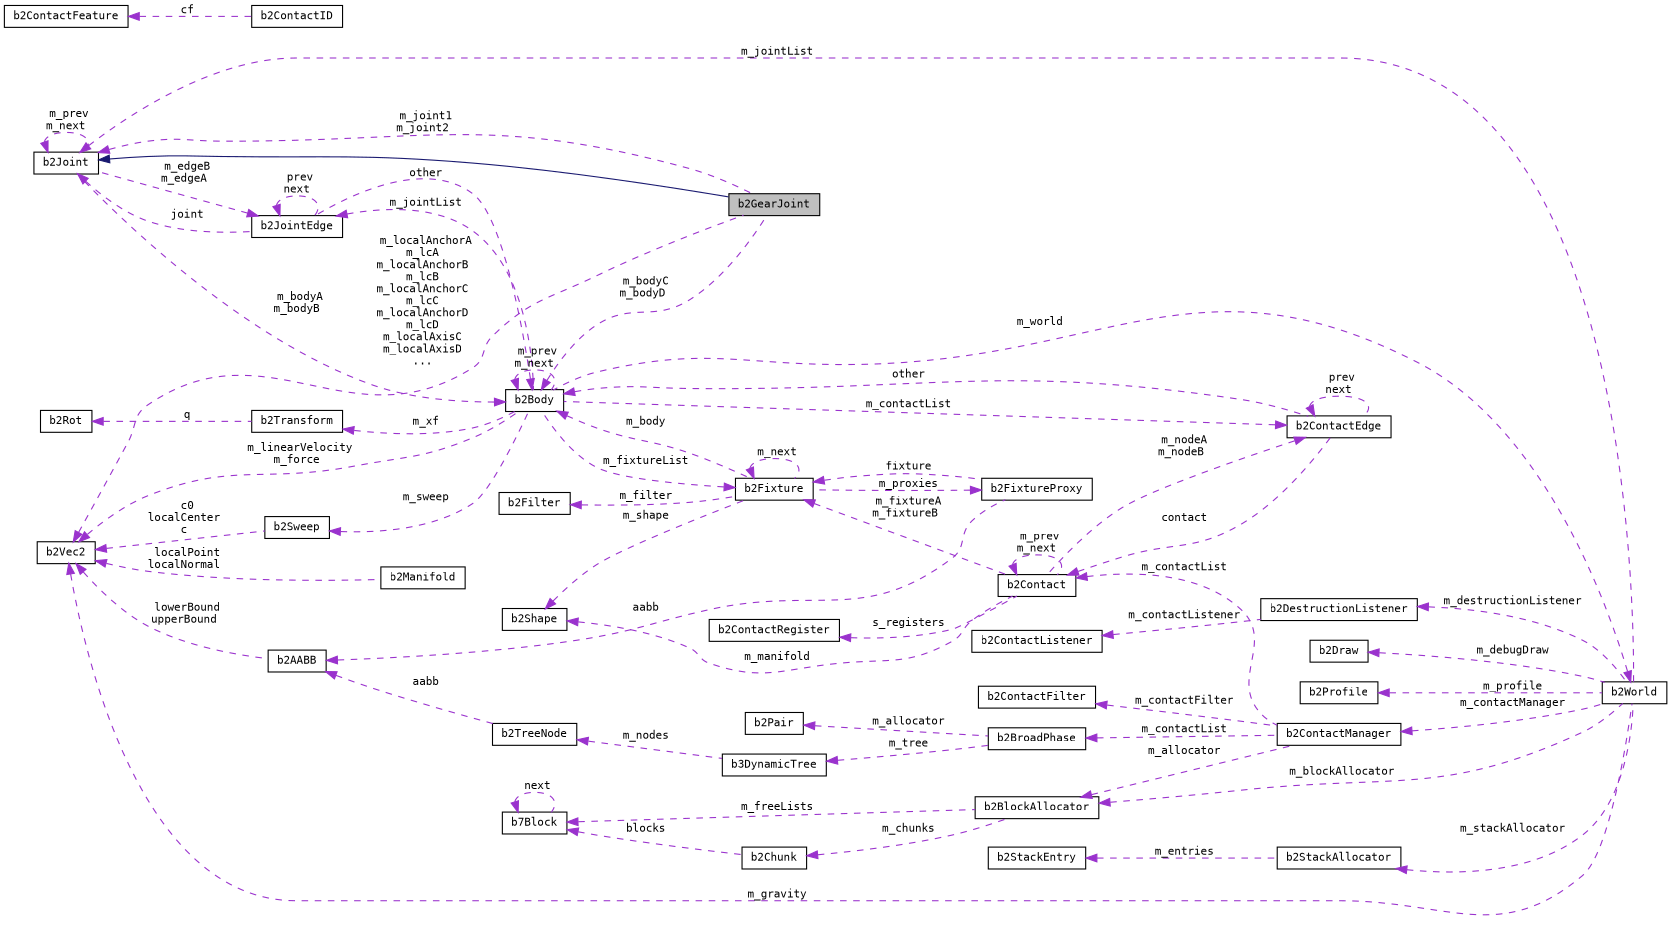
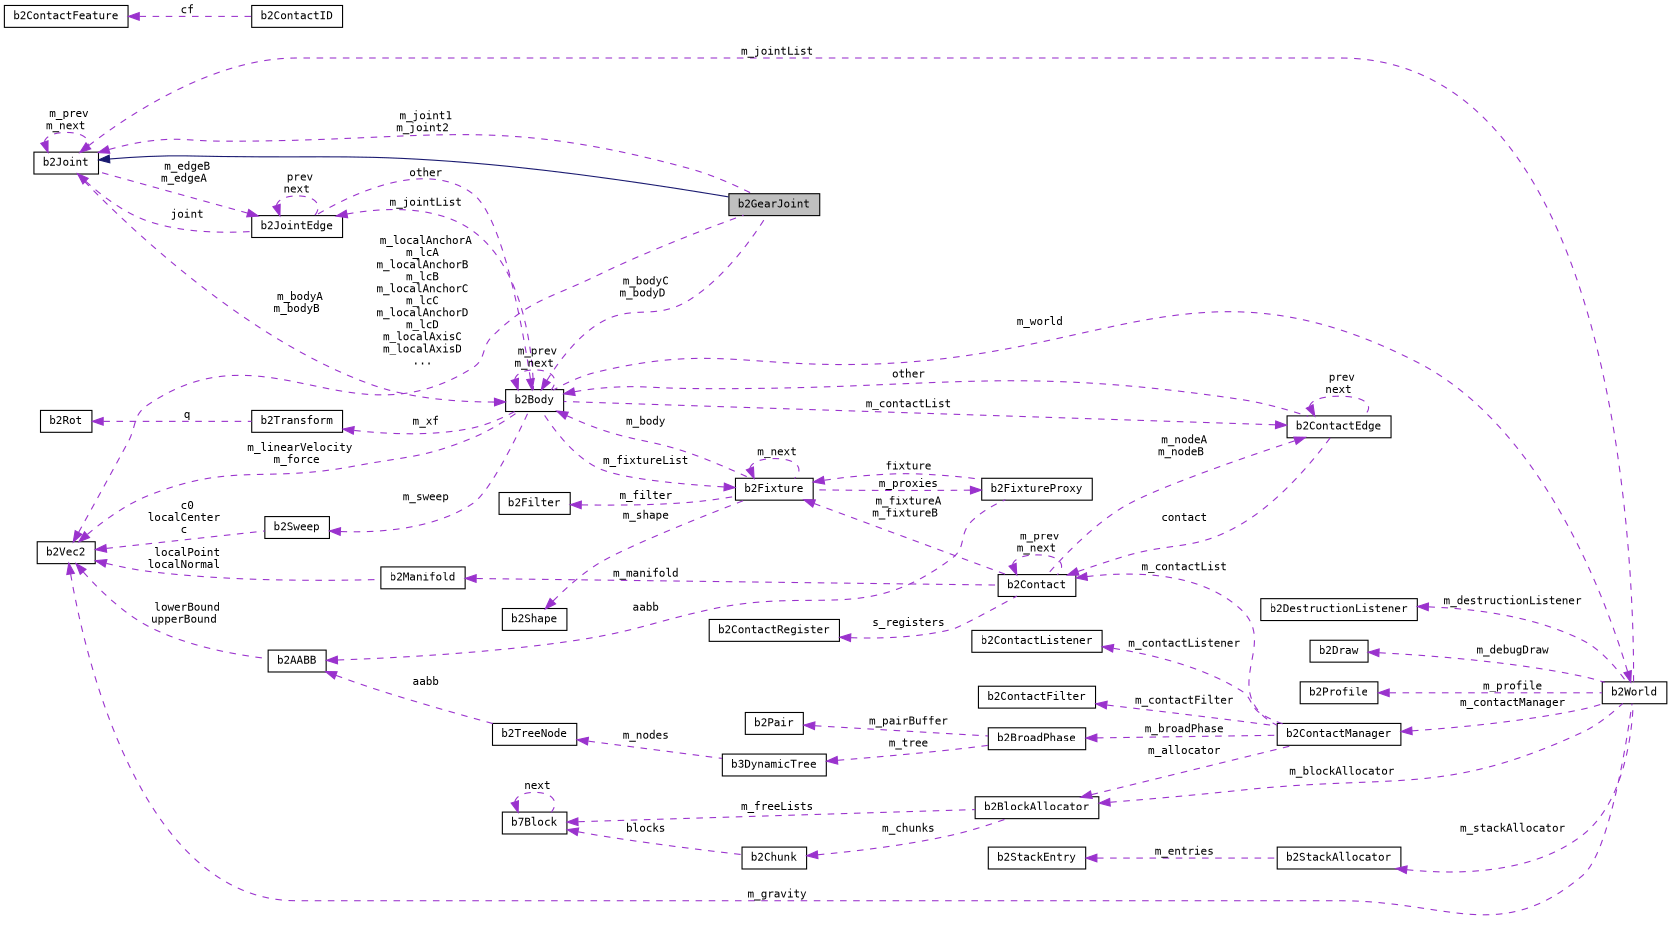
edge "b2DestructionListener" -> "b2ContactListener": now "b2ContactManager" -> "b2ContactListener"
edge "b2Contact" -> "b2Shape": now "b2Contact" -> "b2Manifold"
edge "b2BroadPhase" -> "b2Pair": label " m_allocator" -> " m_pairBuffer"
edge "b2ContactManager" -> "b2BroadPhase": label " m_contactList" -> " m_broadPhase"
